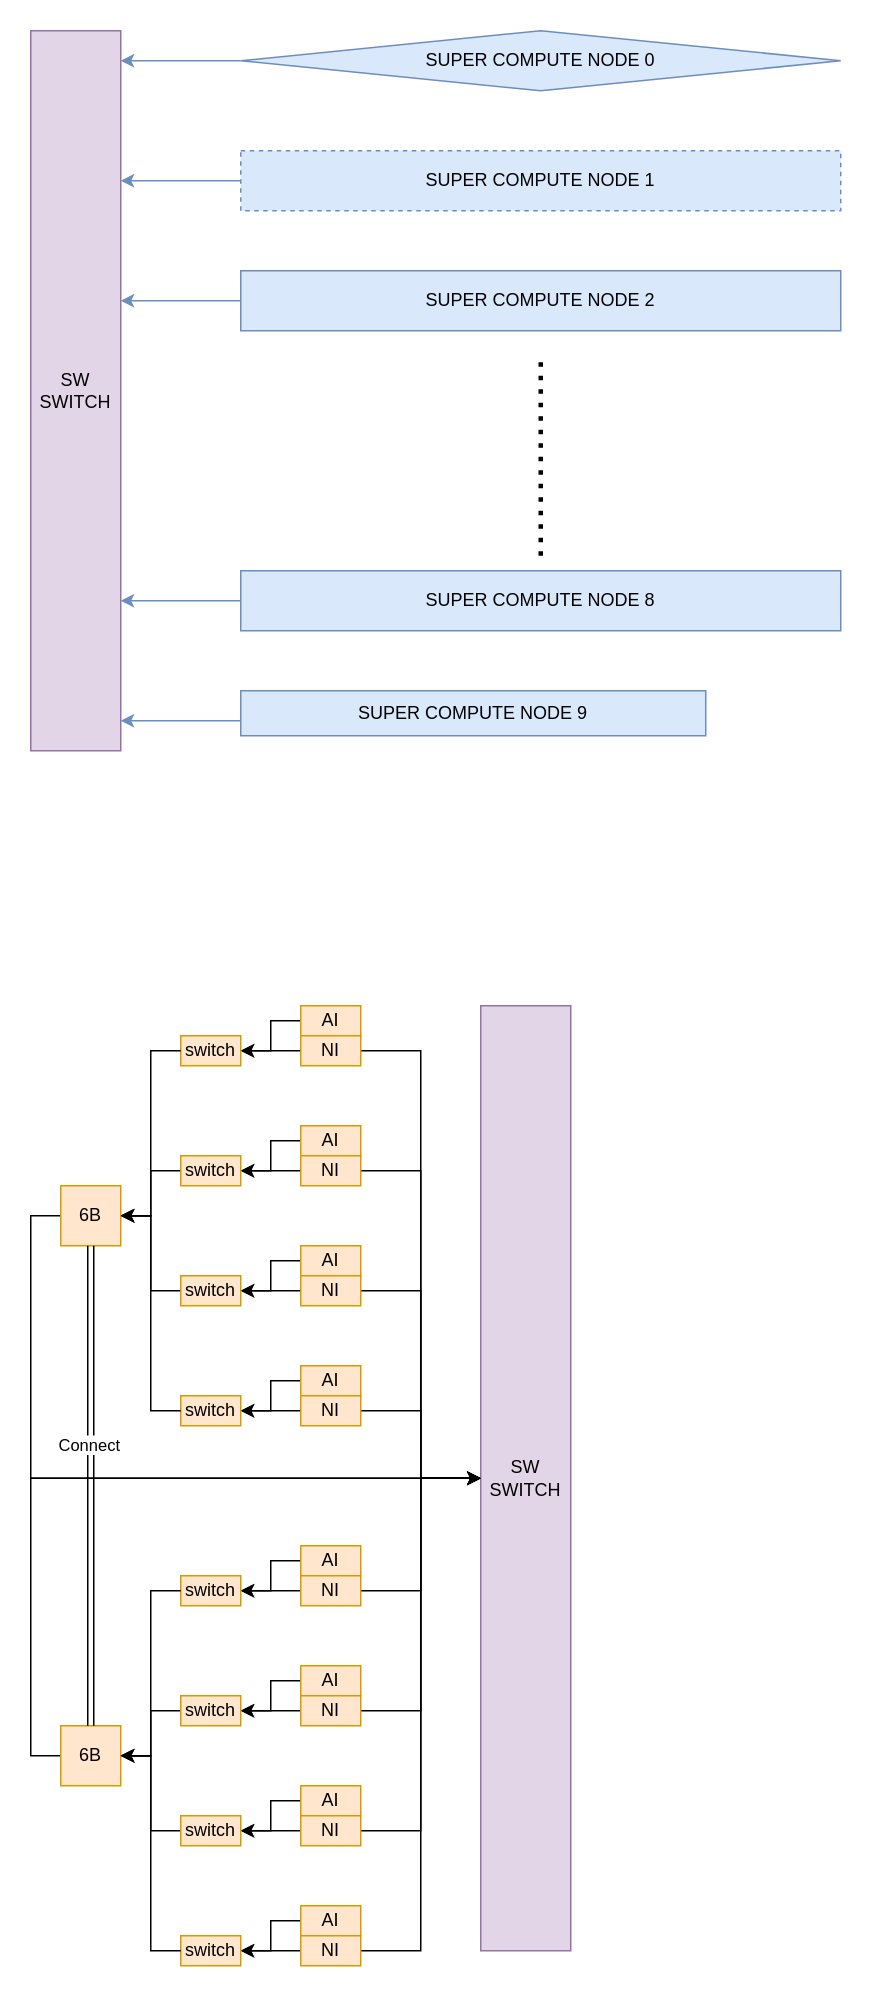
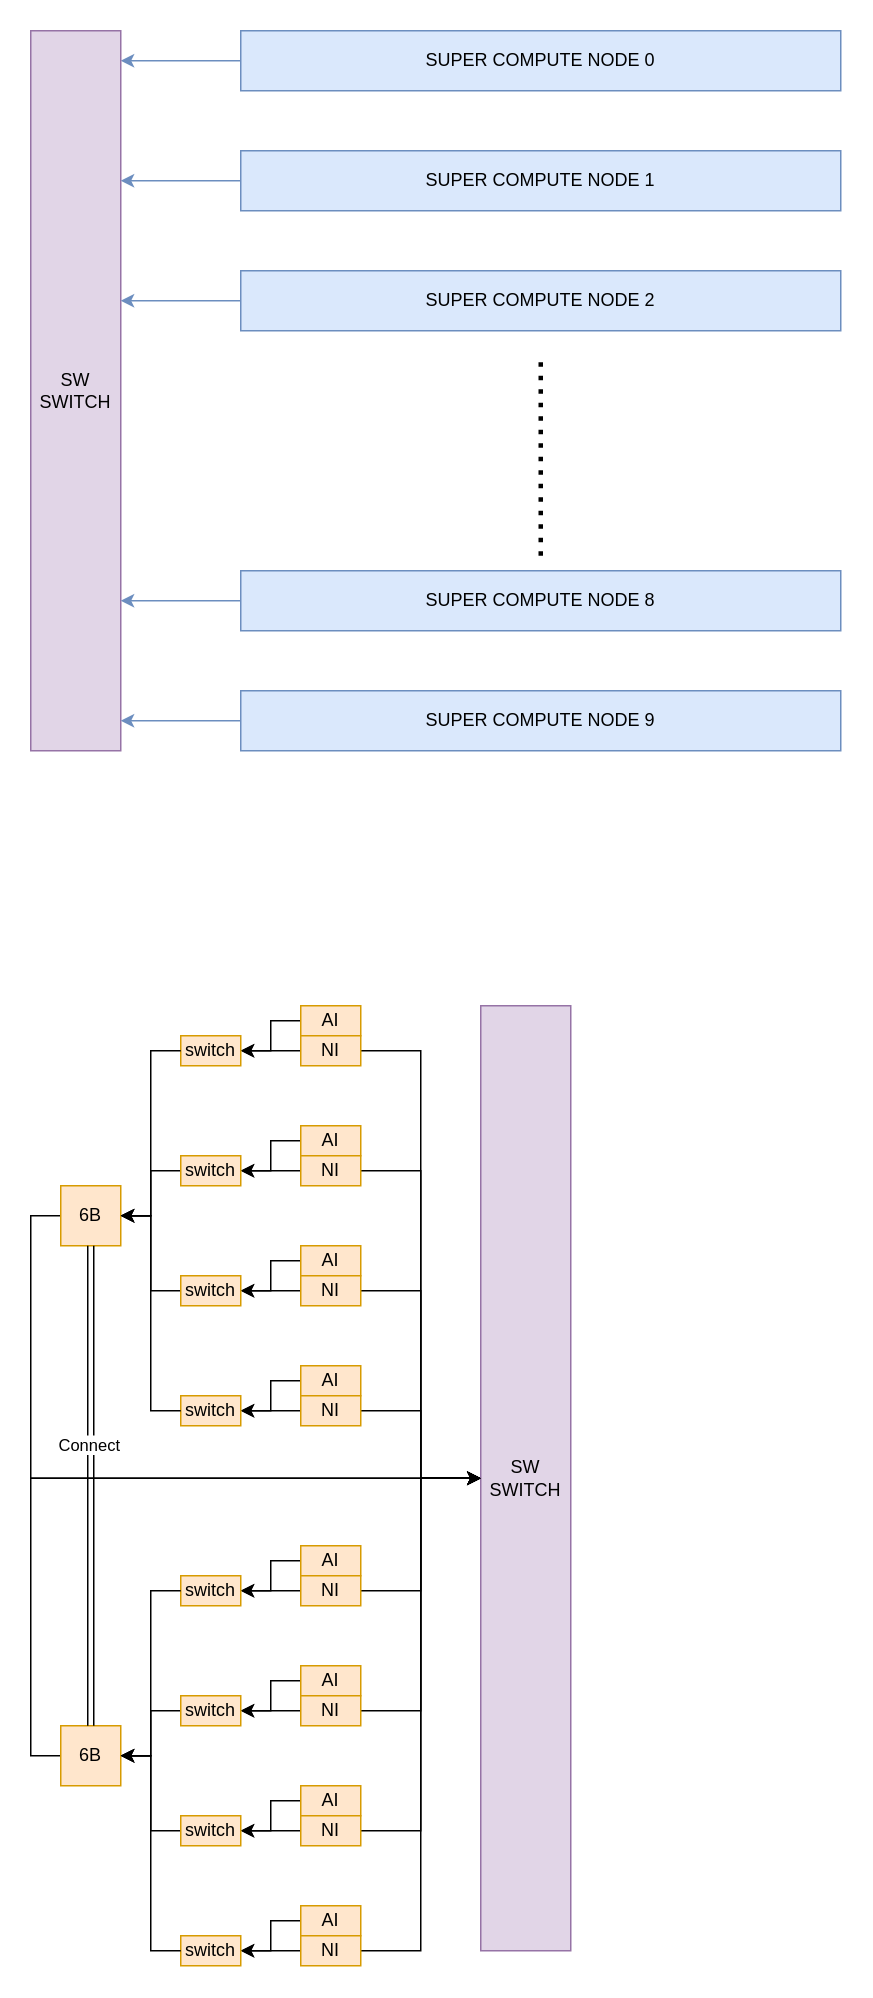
node "SUPER COMPUTE NODE 0": shape diamond -> rectangle
node "SUPER COMPUTE NODE 1": style dashed -> solid
node "SUPER COMPUTE NODE 9": size 465x45 -> 600x60
